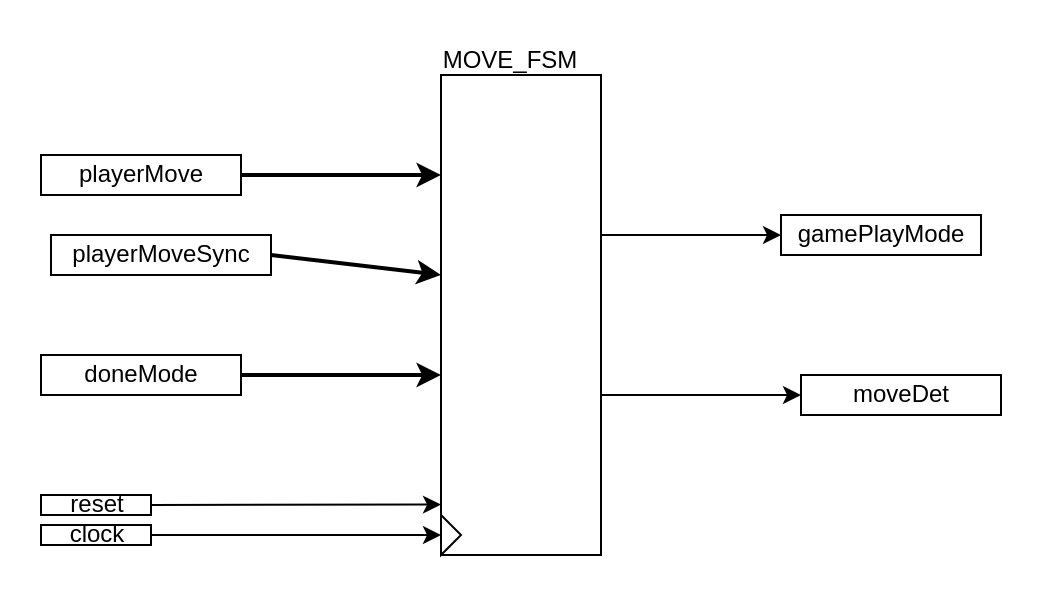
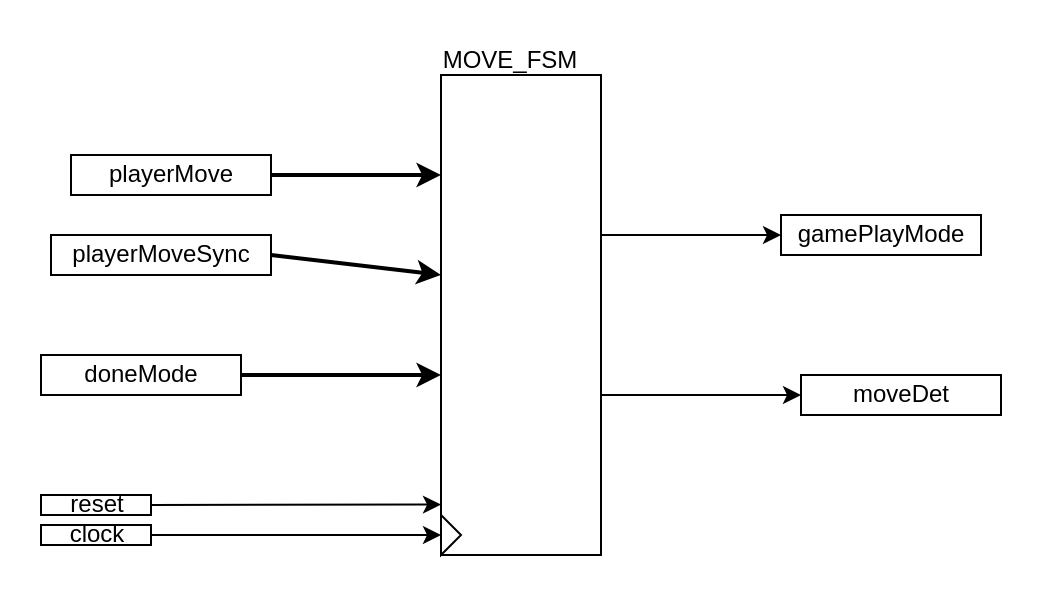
node "playerMove": moved (141, 175) -> (171, 175)
